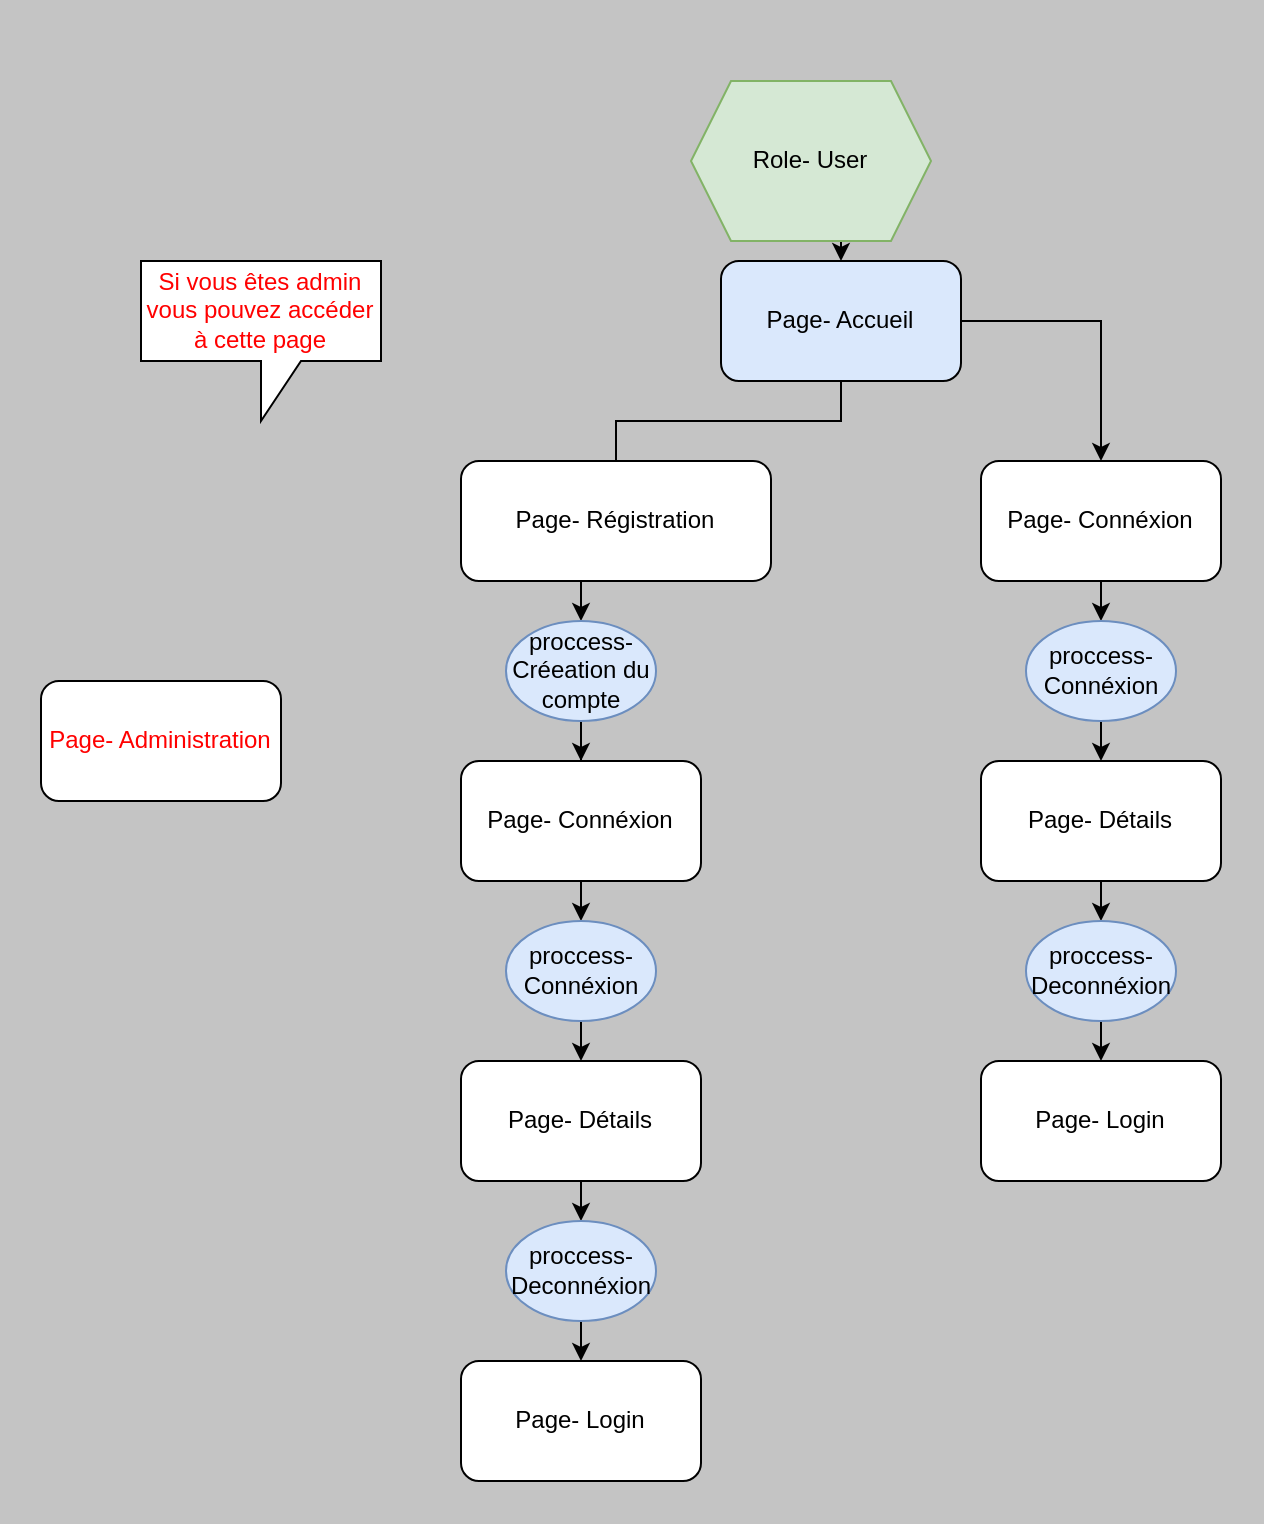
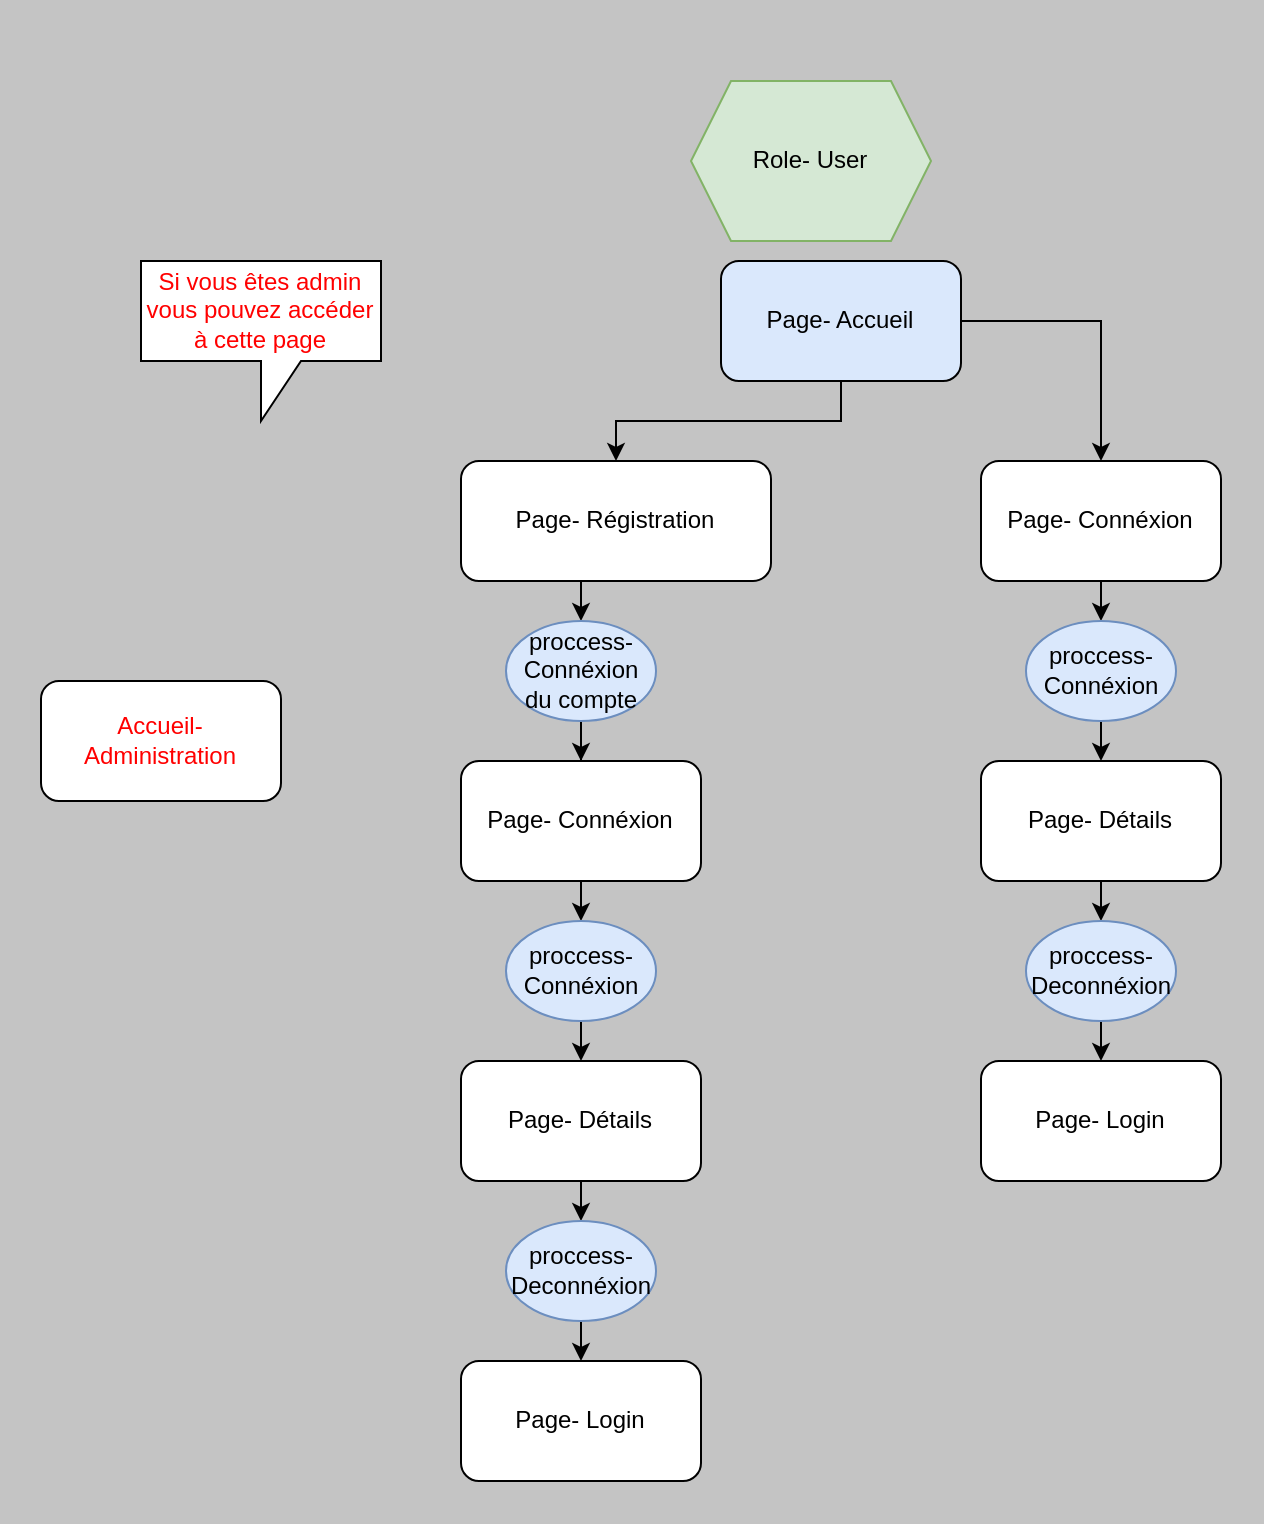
edge "Role- User" -> "Page- Accueil": removed
edge "Page- Accueil" -- "Page- Régistration": arrowhead none -> classic
node "proccess- Créeation du compte": label "proccess- Créeation du compte" -> "proccess- Connéxion du compte"
node "Page- Administration": label "Page- Administration" -> "Accueil- Administration"
